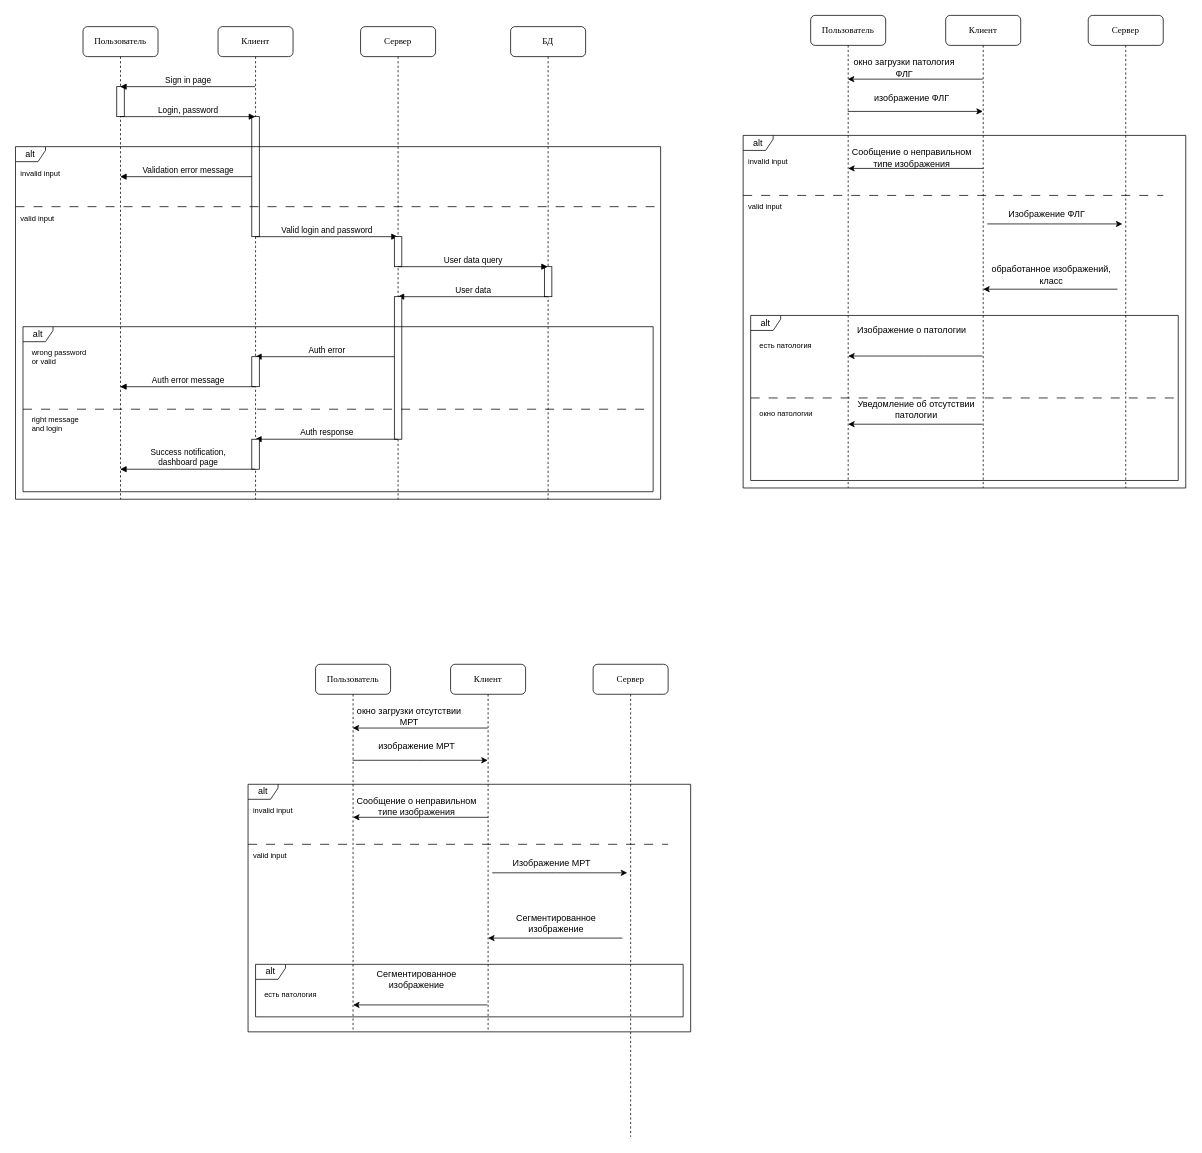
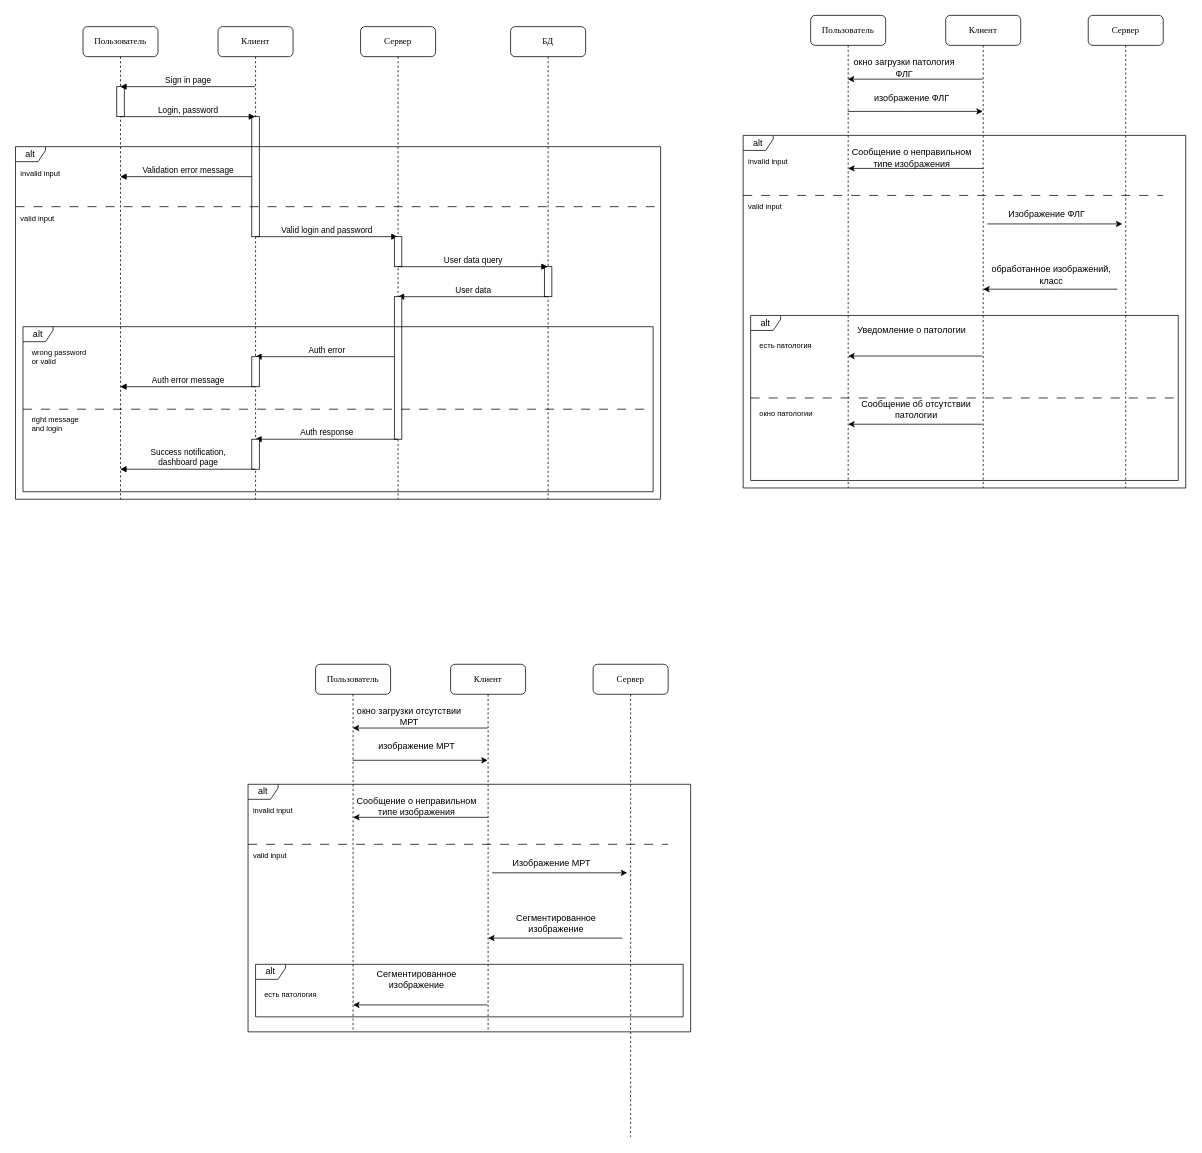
node "Изображение о патологии": label "Изображение о патологии" -> "Уведомление о патологии"
node "Уведомление об отсутствии патологии": label "Уведомление об отсутствии патологии" -> "Сообщение об отсутствии патологии"
